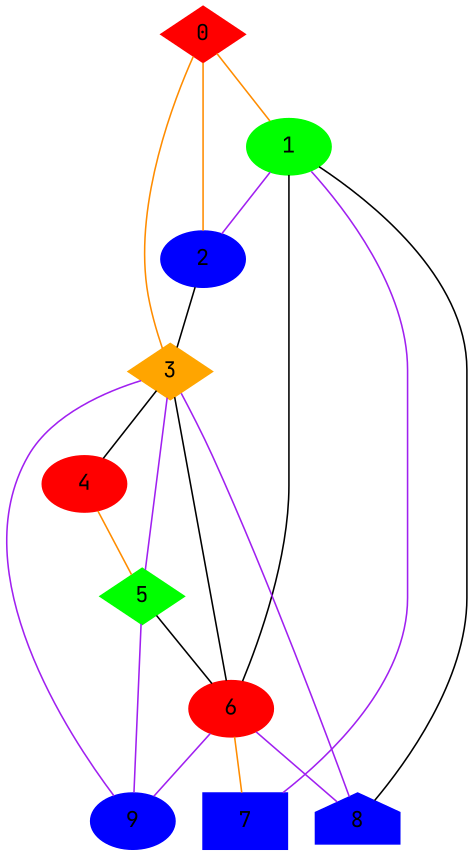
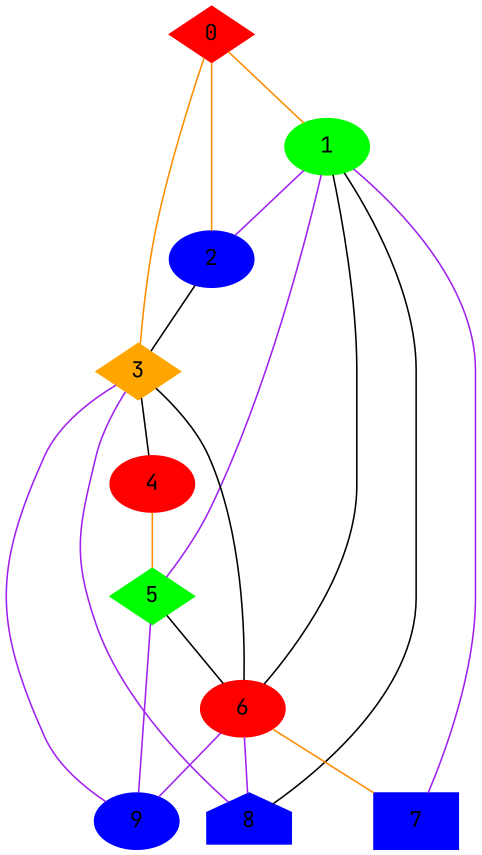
edge "3" -- "5": now "1" -- "5"
